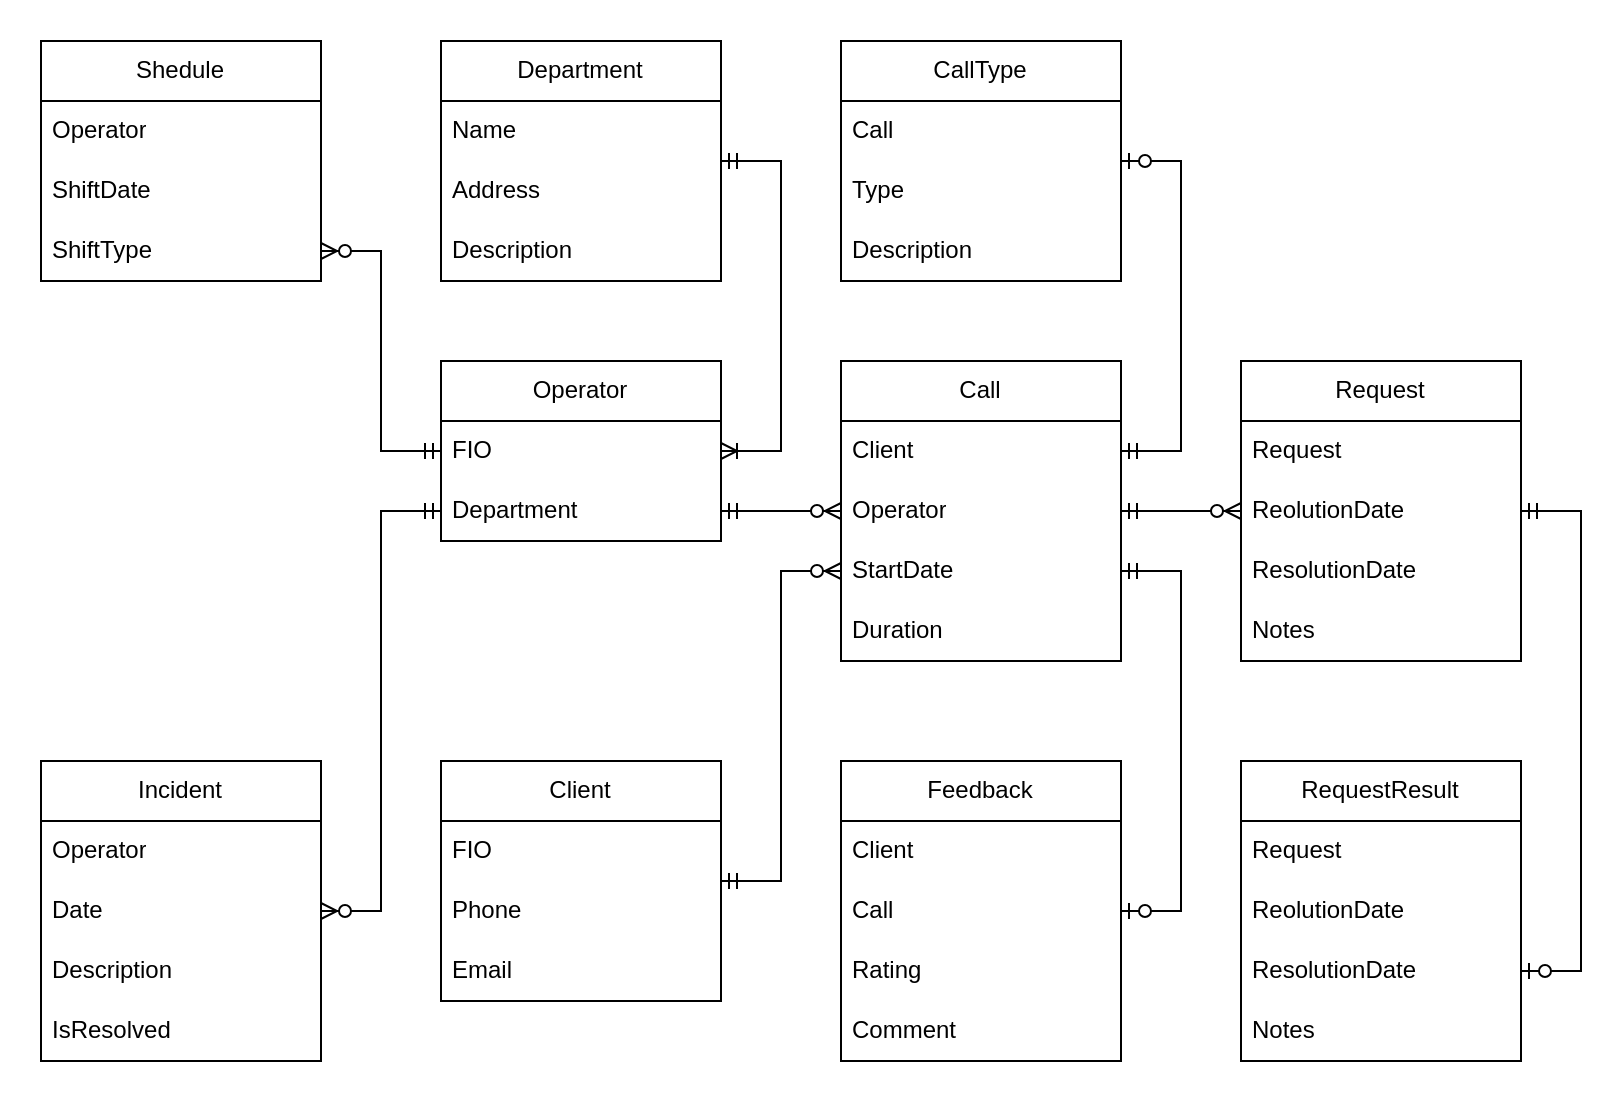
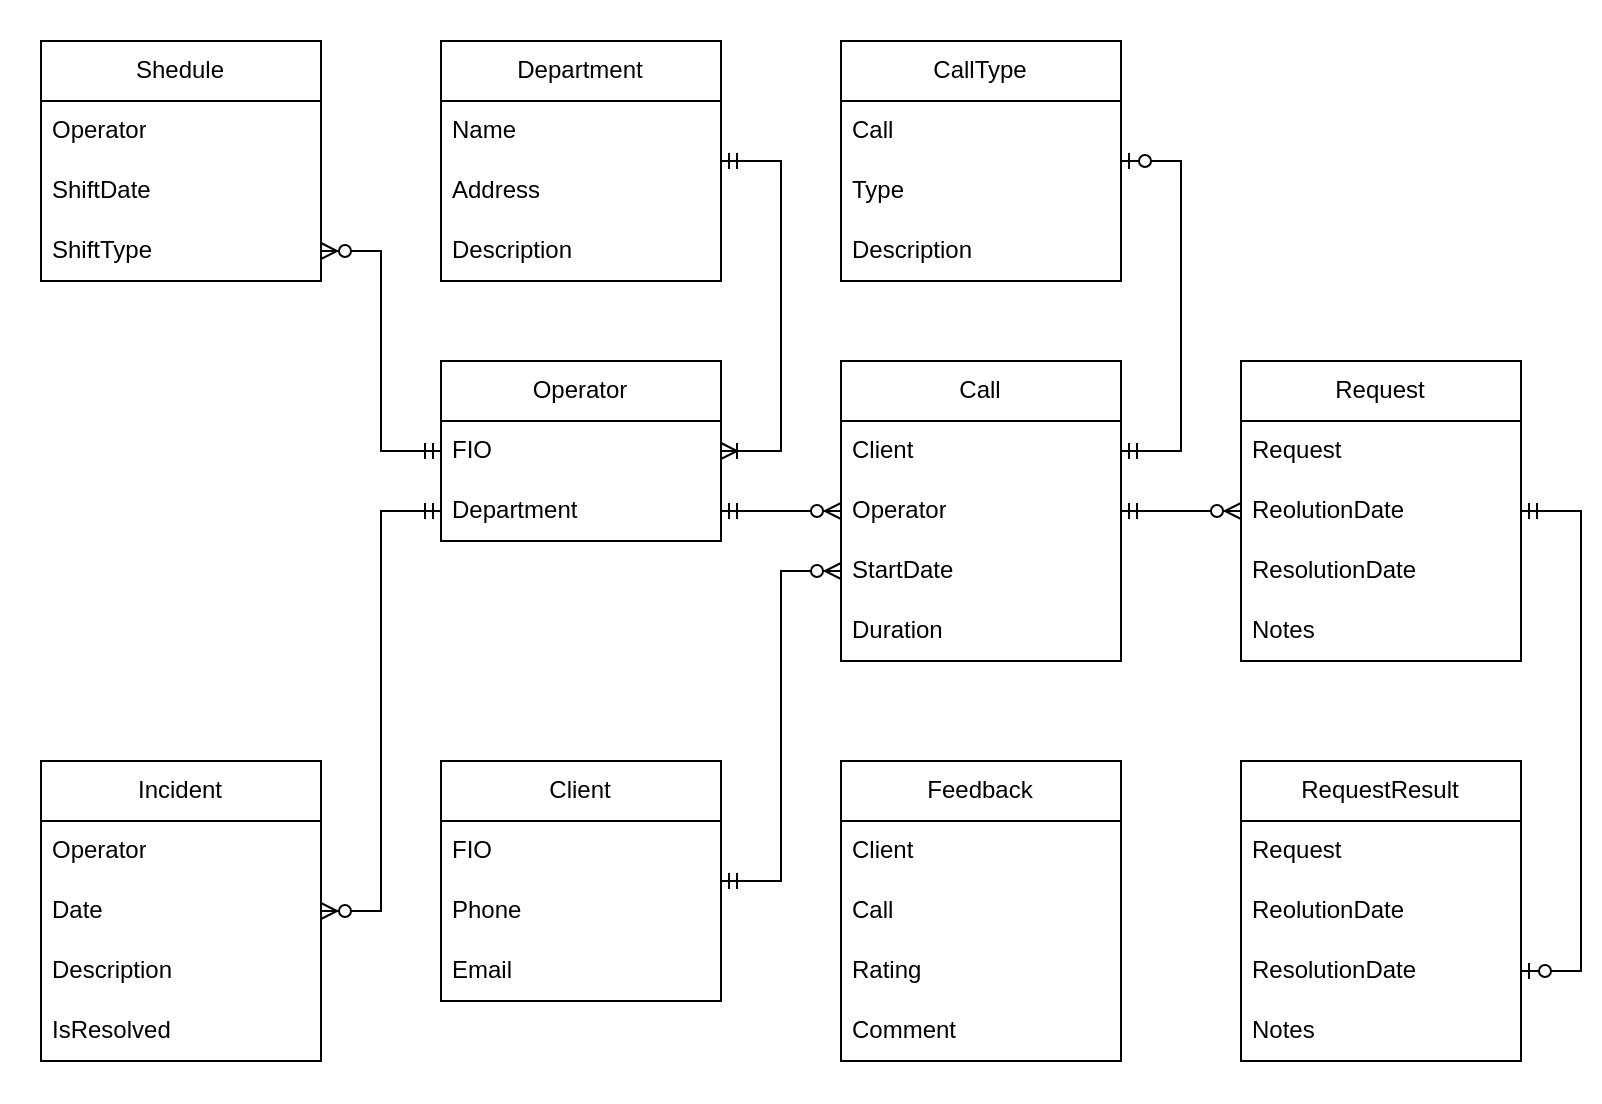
edge "StartDate" -- "Feedback": removed
